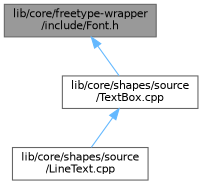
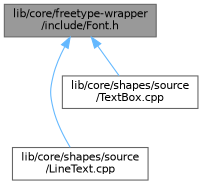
edge "lib/core/shapes/source /LineText.cpp" -> "lib/core/shapes/source /TextBox.cpp": now "lib/core/shapes/source /LineText.cpp" -> "lib/core/freetype-wrapper /include/Font.h"
